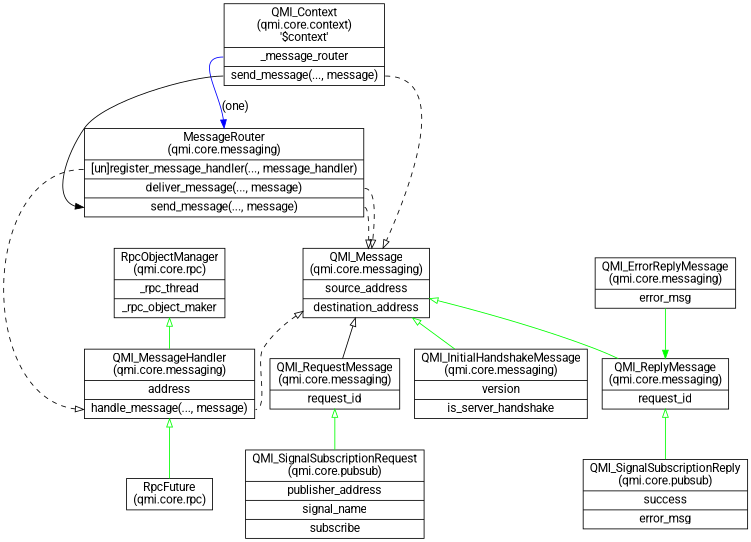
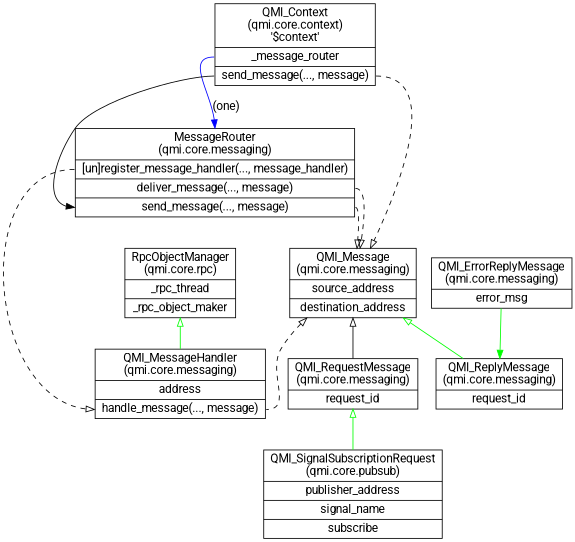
node "QMI_InitialHandshakeMessage": removed
node "RpcFuture": removed
node "QMI_SignalSubscriptionReply": removed
